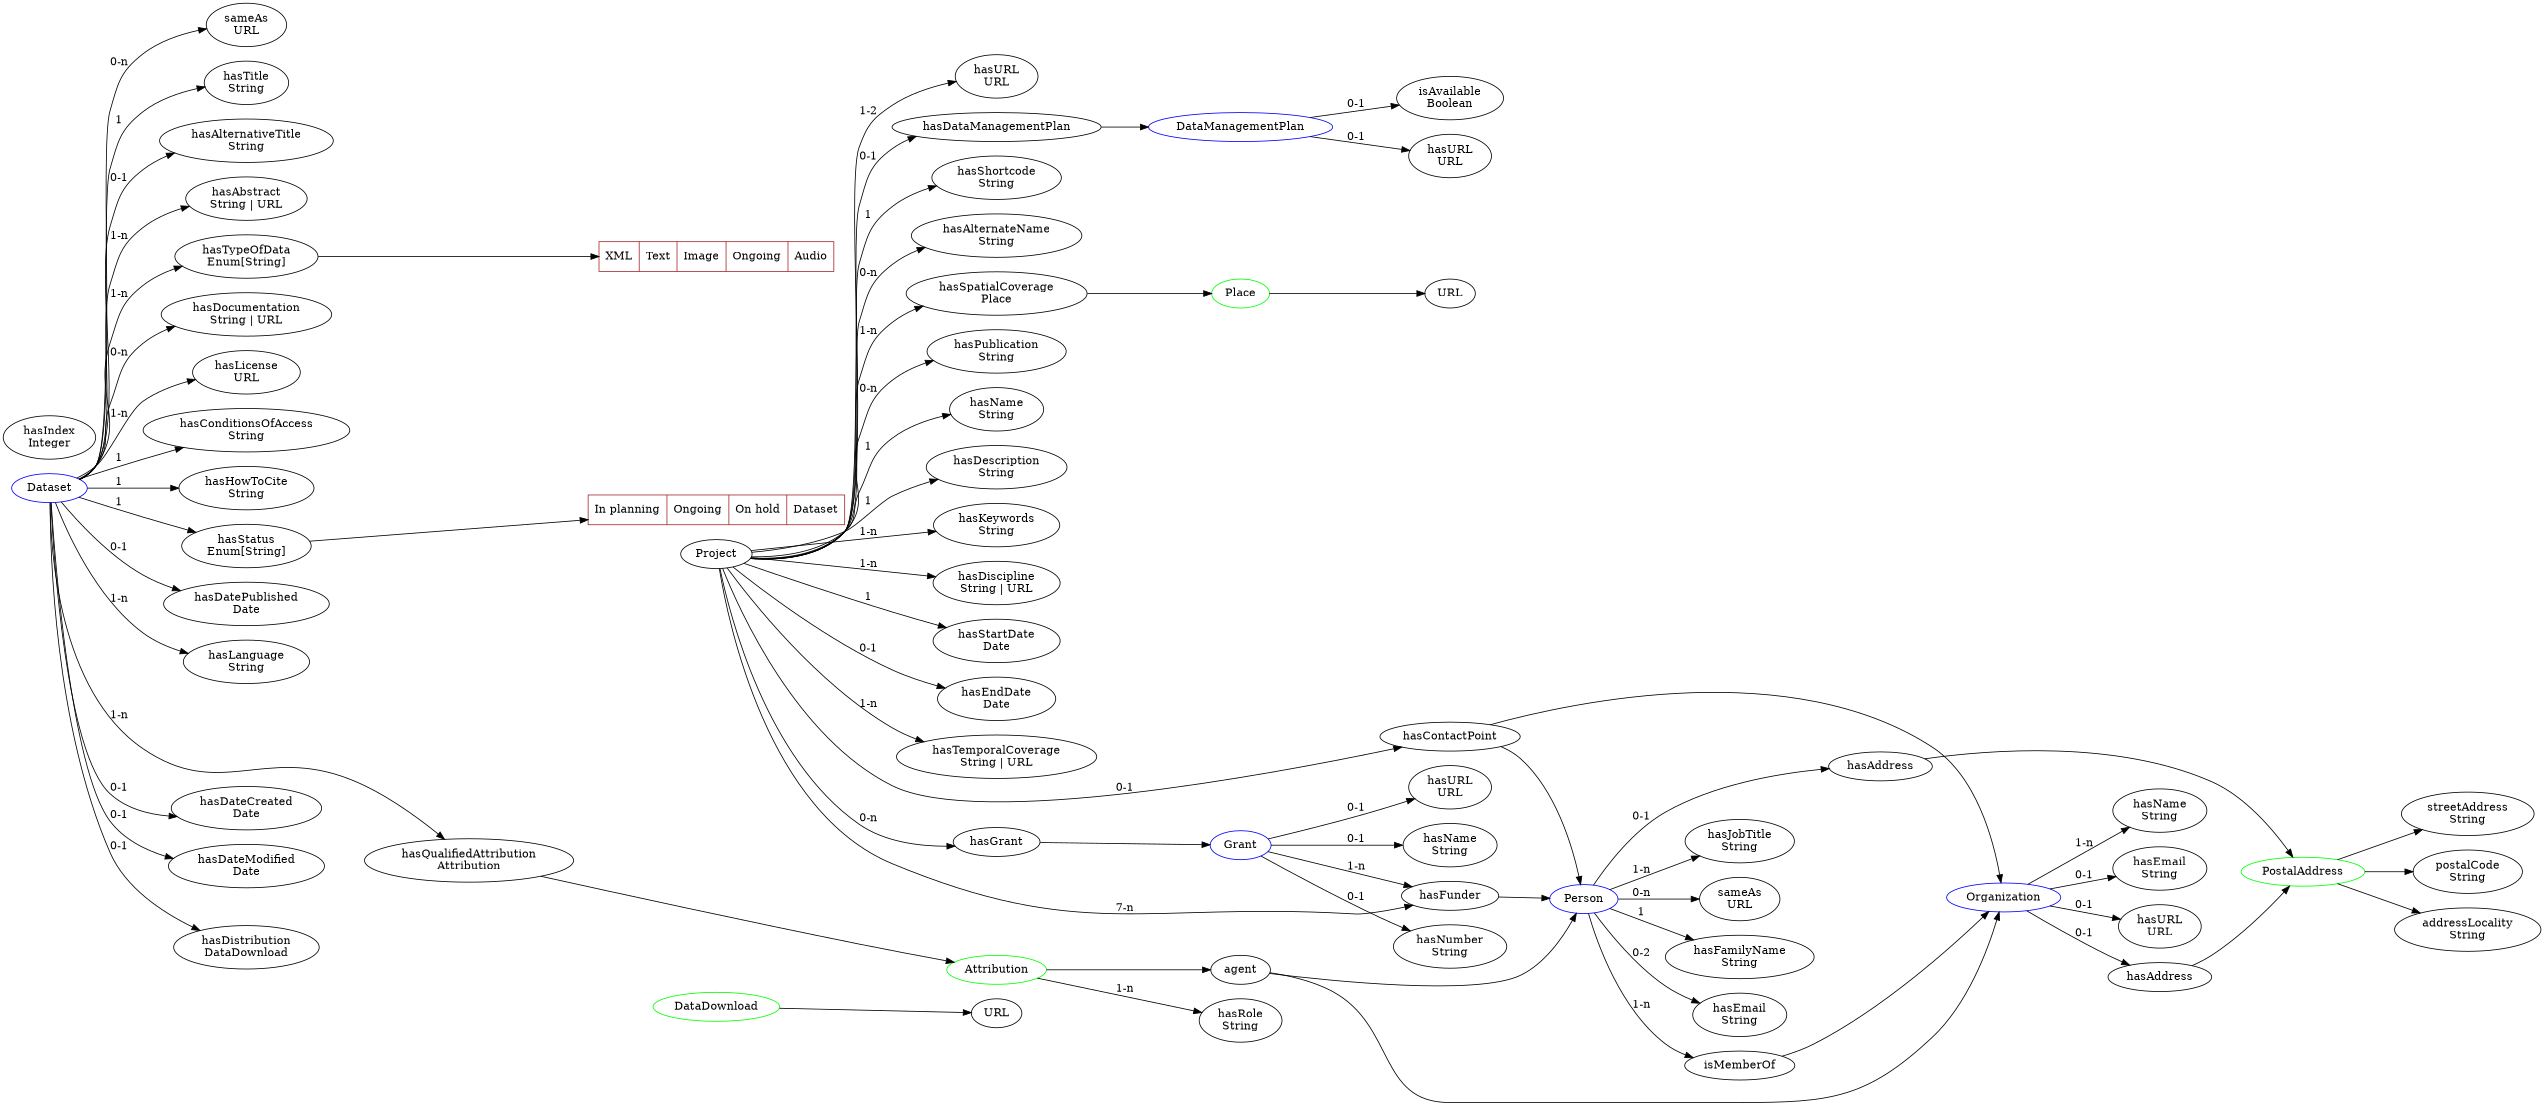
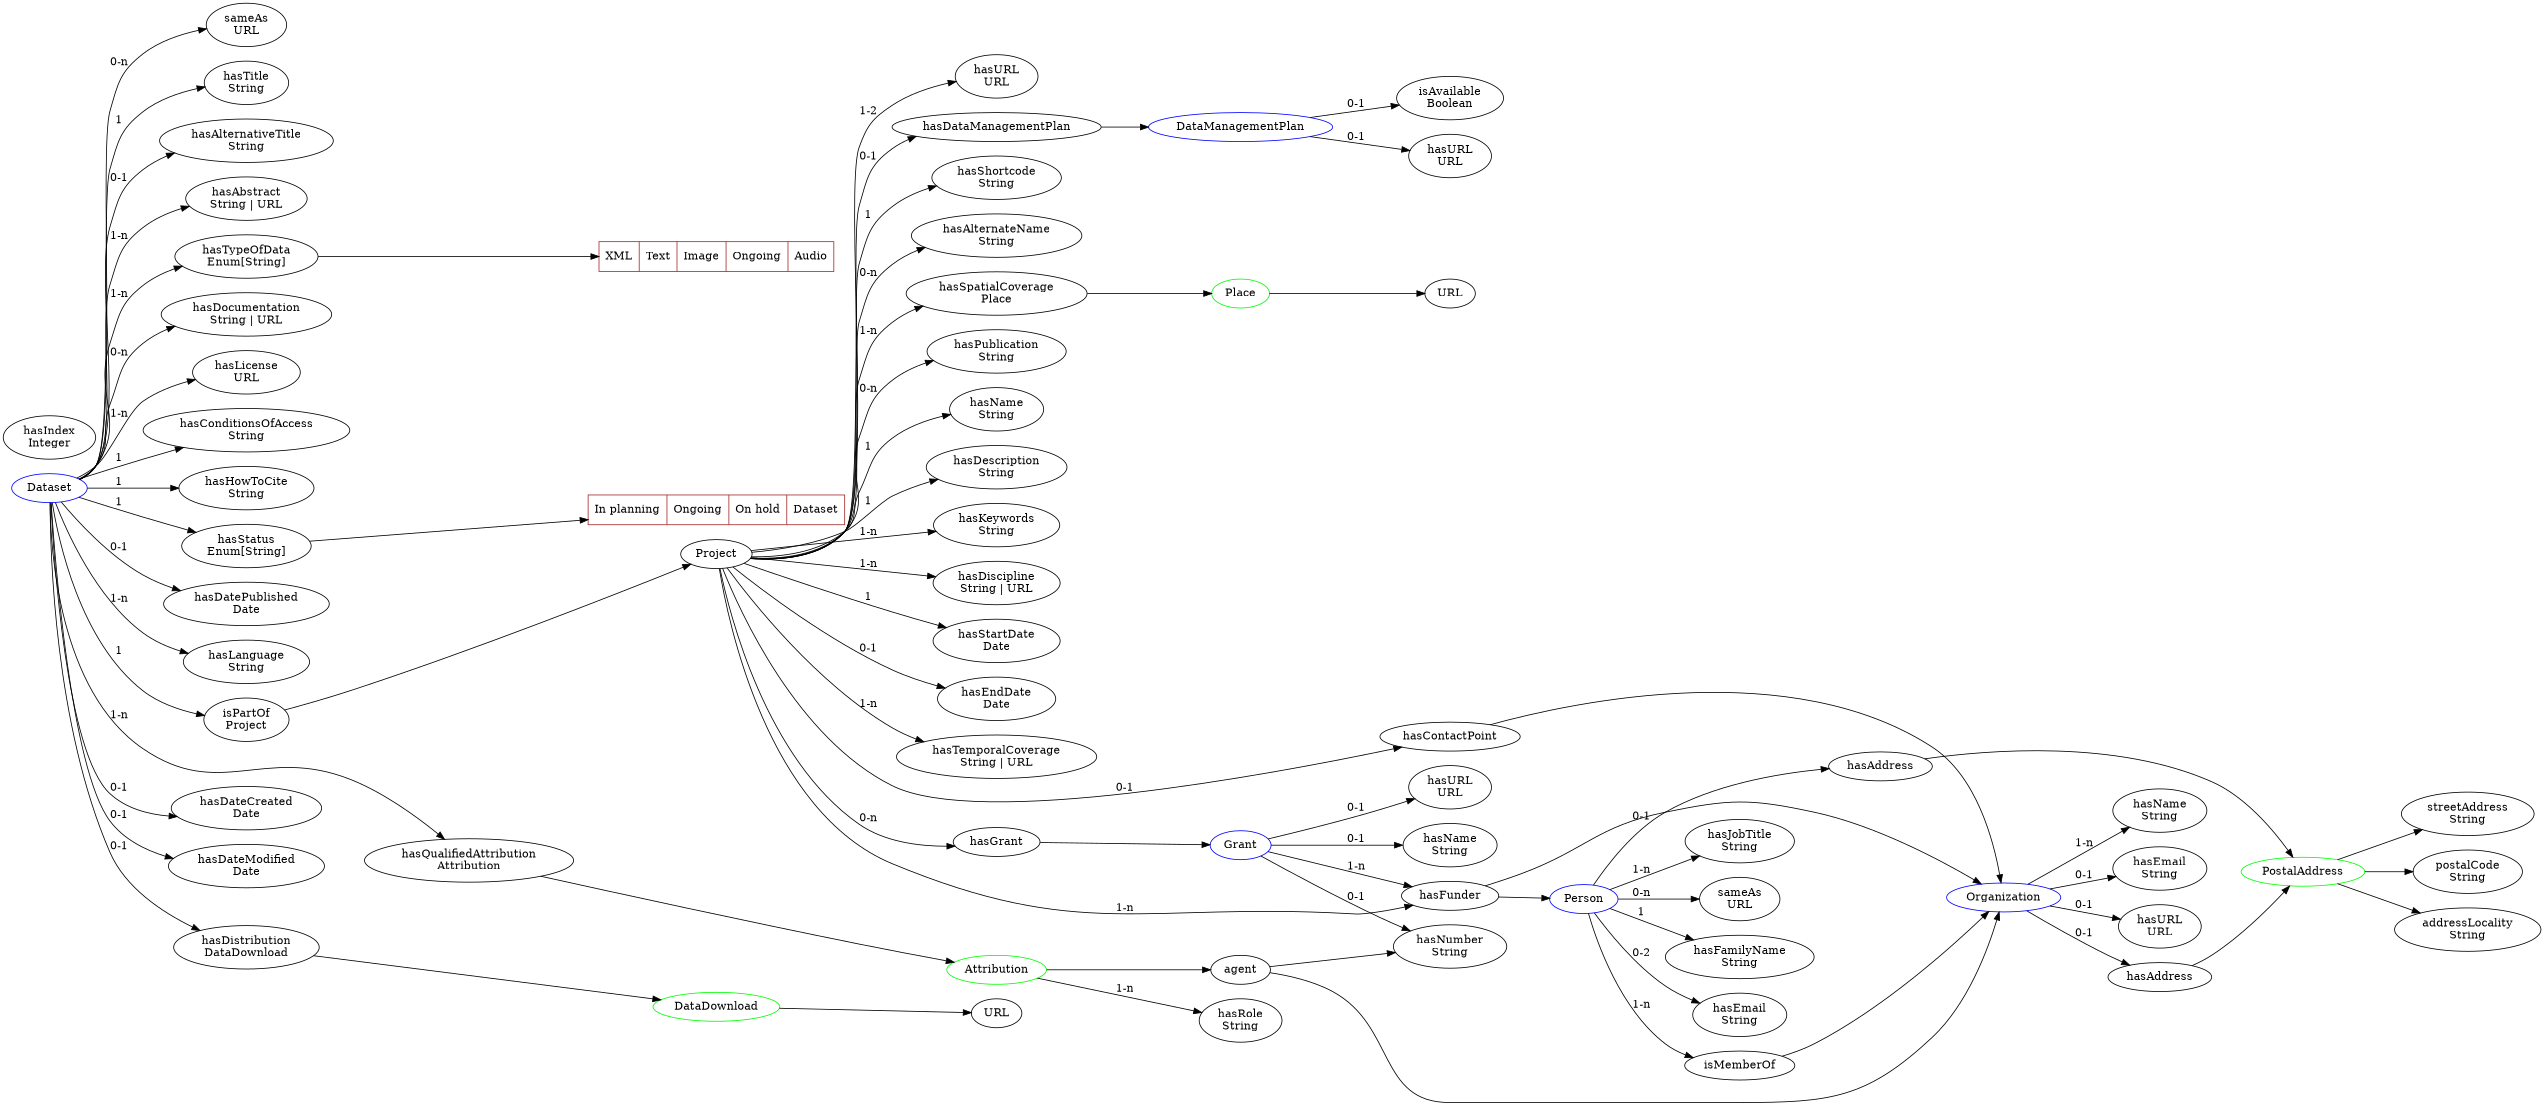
node "isPartOf Project": added
edge "hasFunder" -> "Organization": added
edge "hasContactPoint" -> "Person": removed
edge "Project" -> "hasFunder": label "7-n" -> "1-n"
edge "hasDistribution DataDownload" -> "DataDownload": added
edge "agent" -> "Person": now "agent" -> "hasNumber String"
